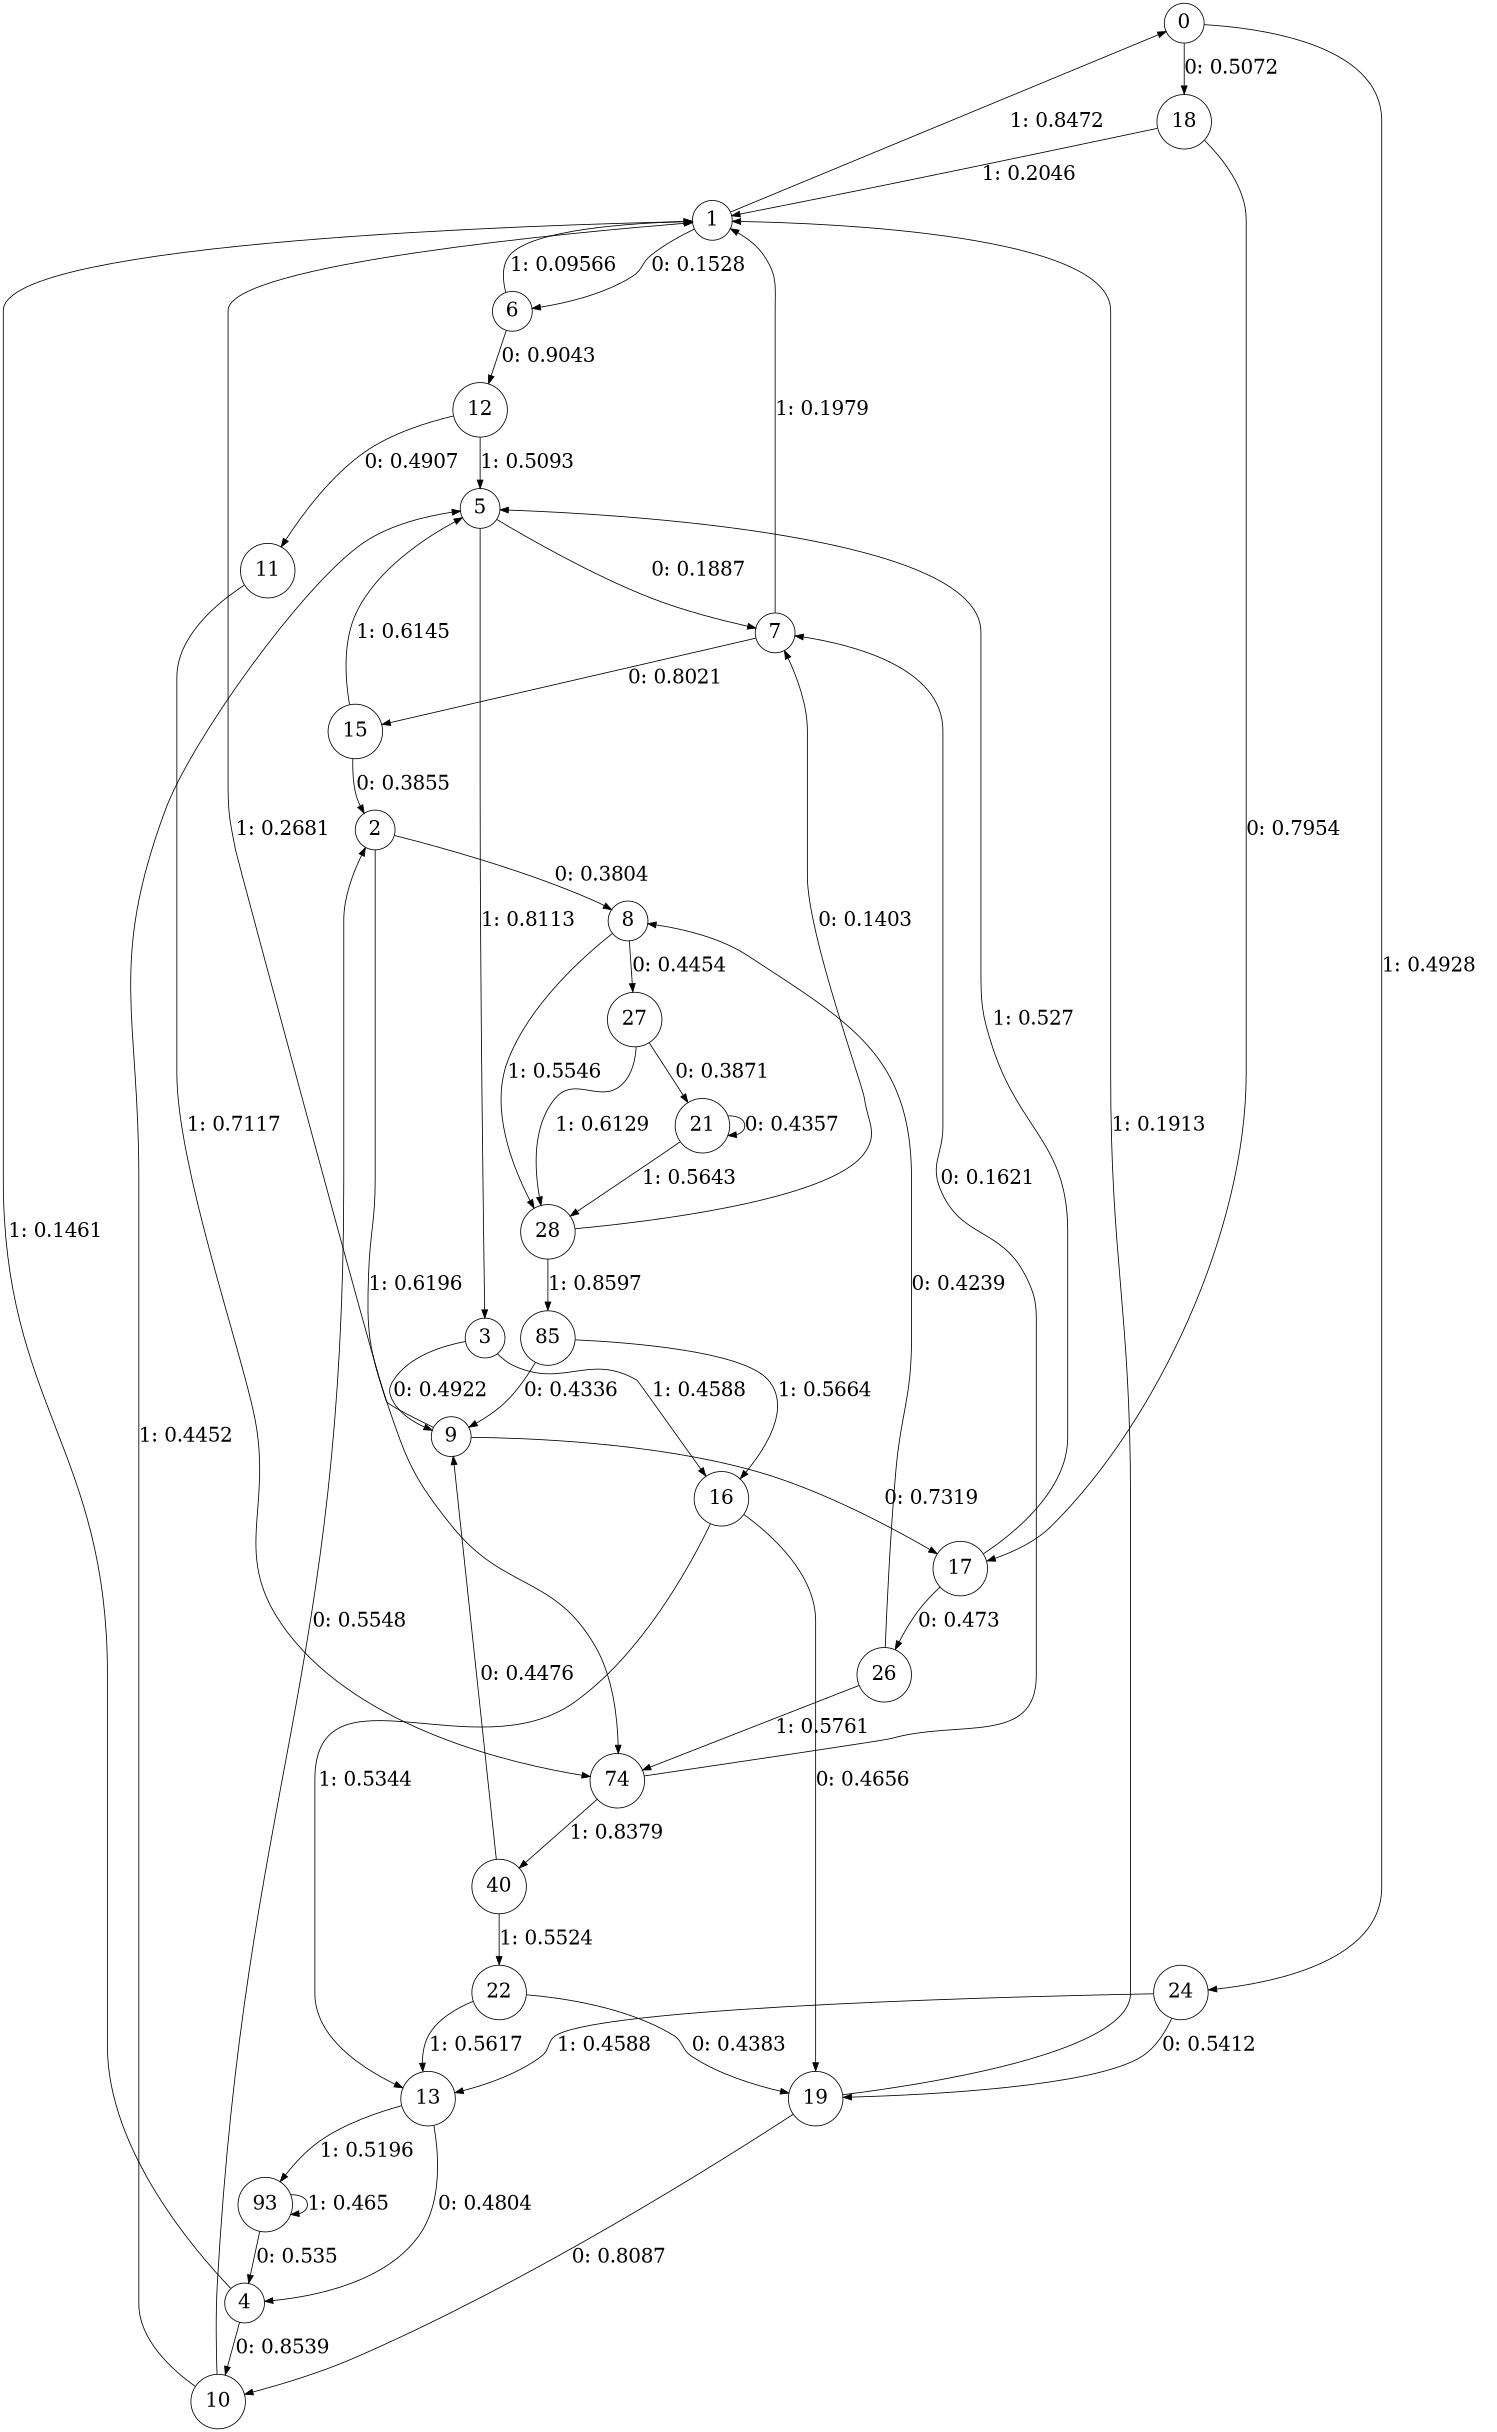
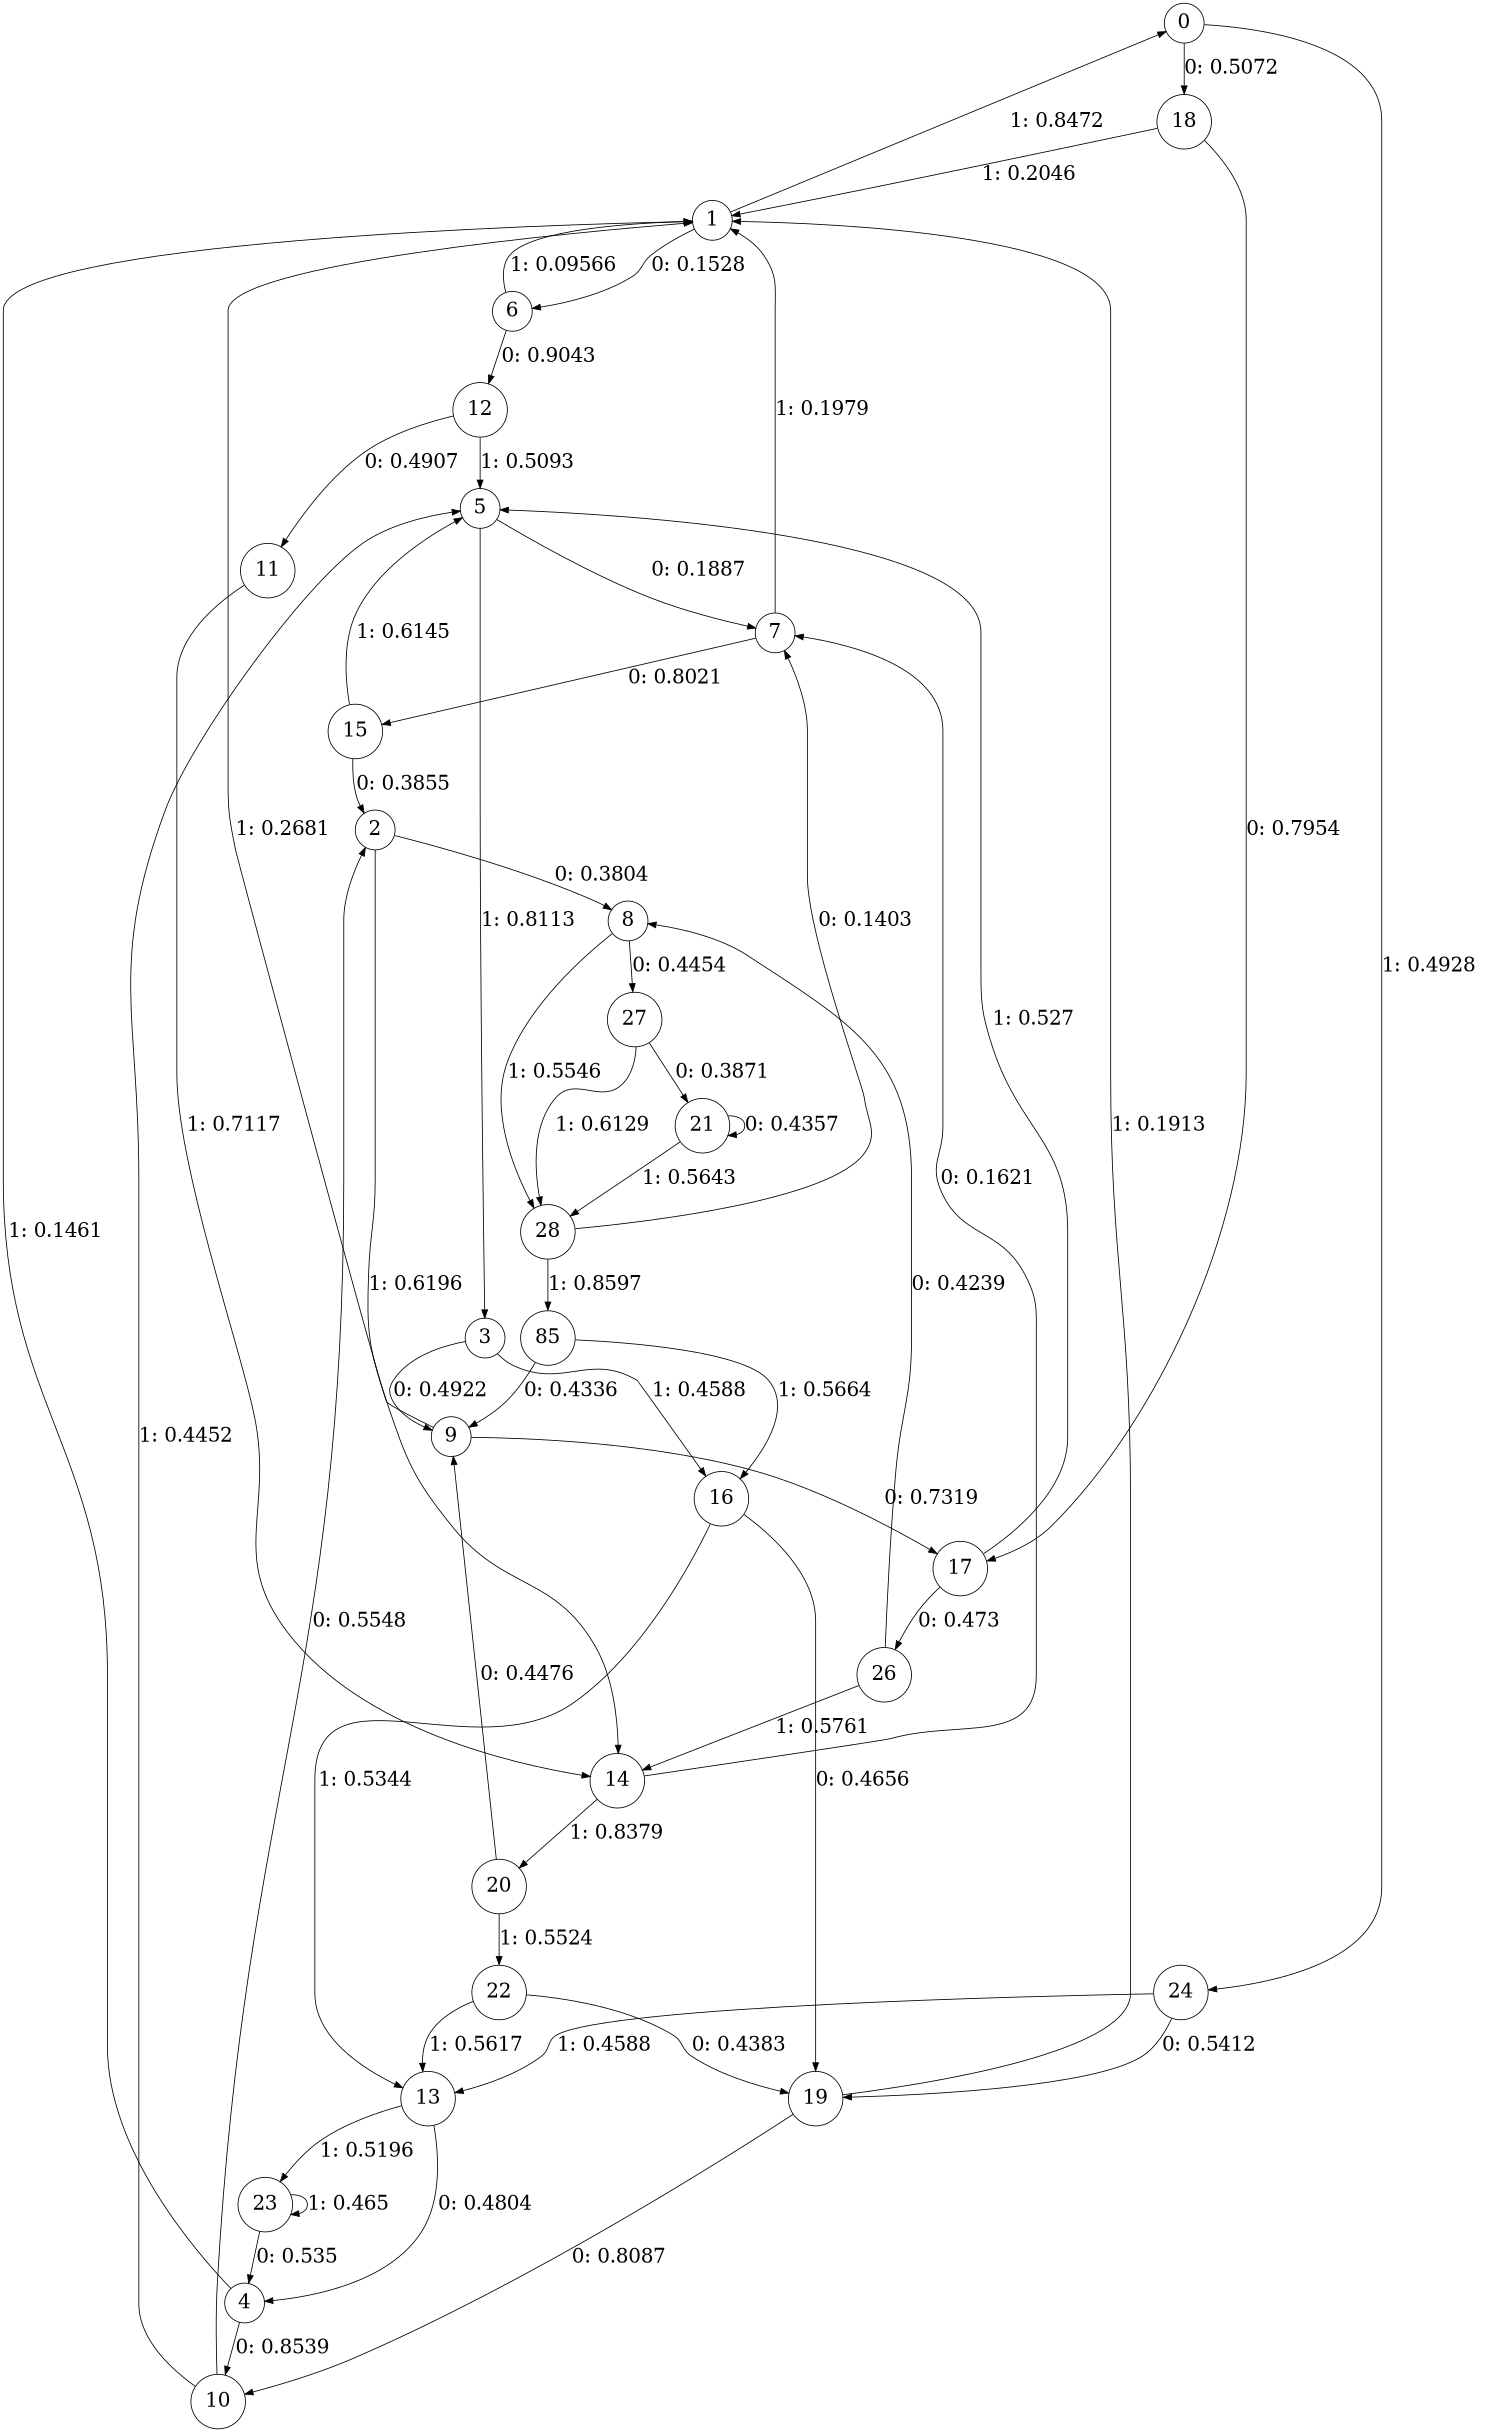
node "74": label "74" -> "14"
node "40": label "40" -> "20"
node "93": label "93" -> "23"
